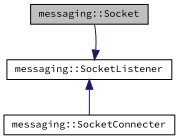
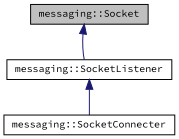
edge "messaging::Socket" -> "messaging::SocketListener": reversed
